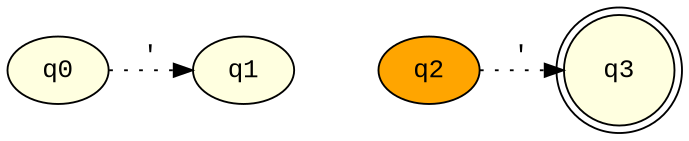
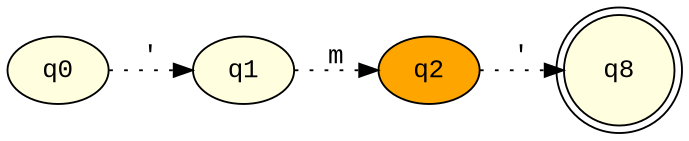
edge "q1" -> "q2": added, label "m"
node "q3": label "q3" -> "q8"
